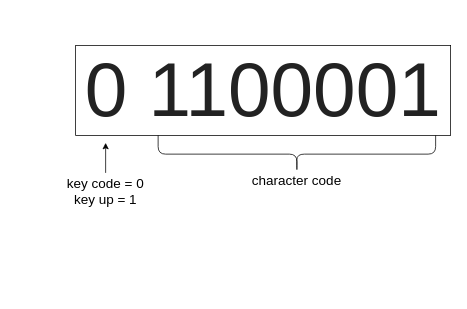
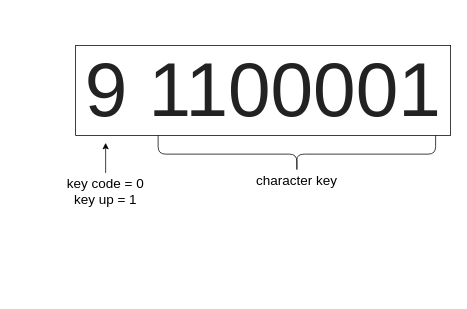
node "0 1100001": label "0 1100001" -> "9 1100001"
node "character code": label "character code" -> "character key"
